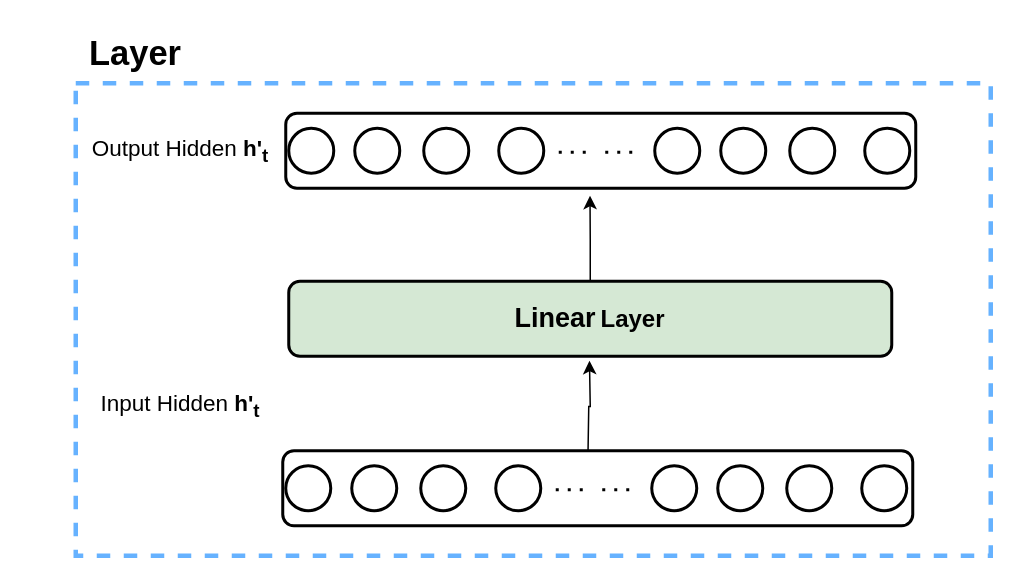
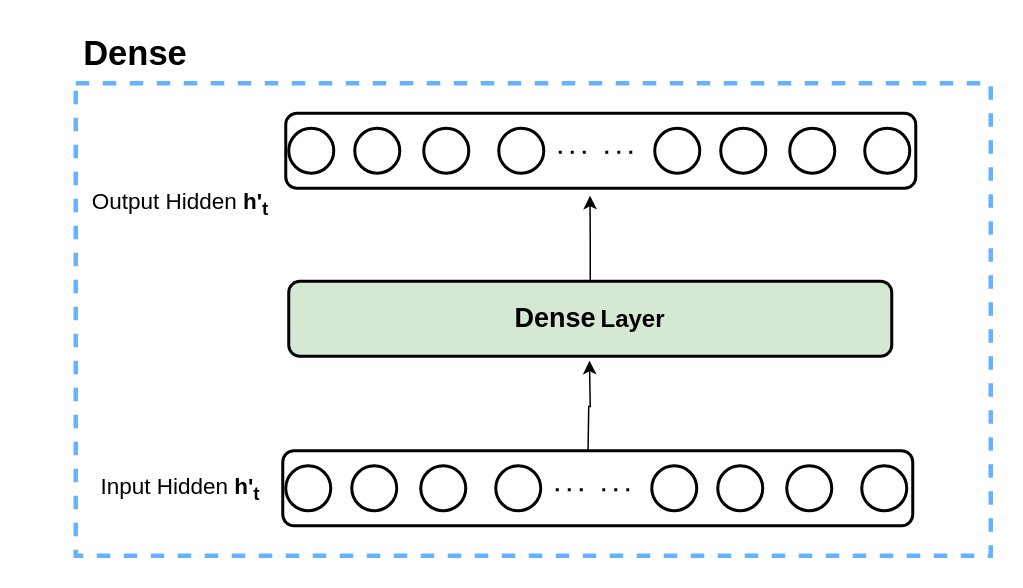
node "Layer": label "Layer" -> "Dense"
node "Output Hidden h't": moved (181, 151) -> (181, 203)
node "Linear Layer": label "Linear Layer" -> "Dense Layer"
node "Input Hidden h't": moved (181, 406) -> (181, 488)
